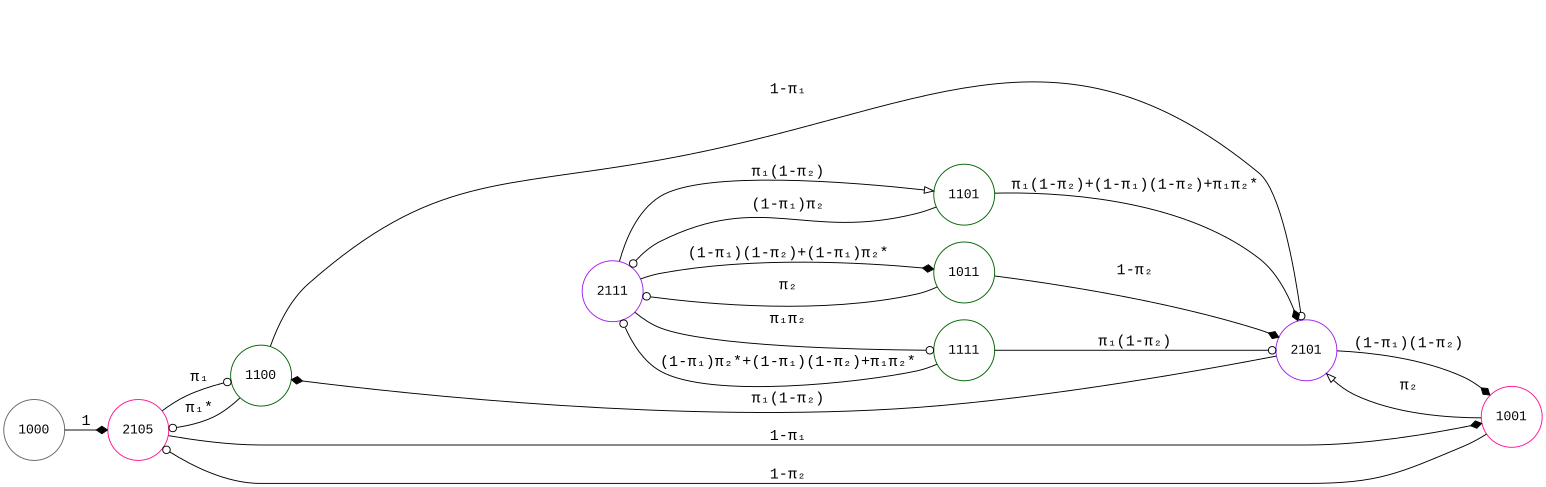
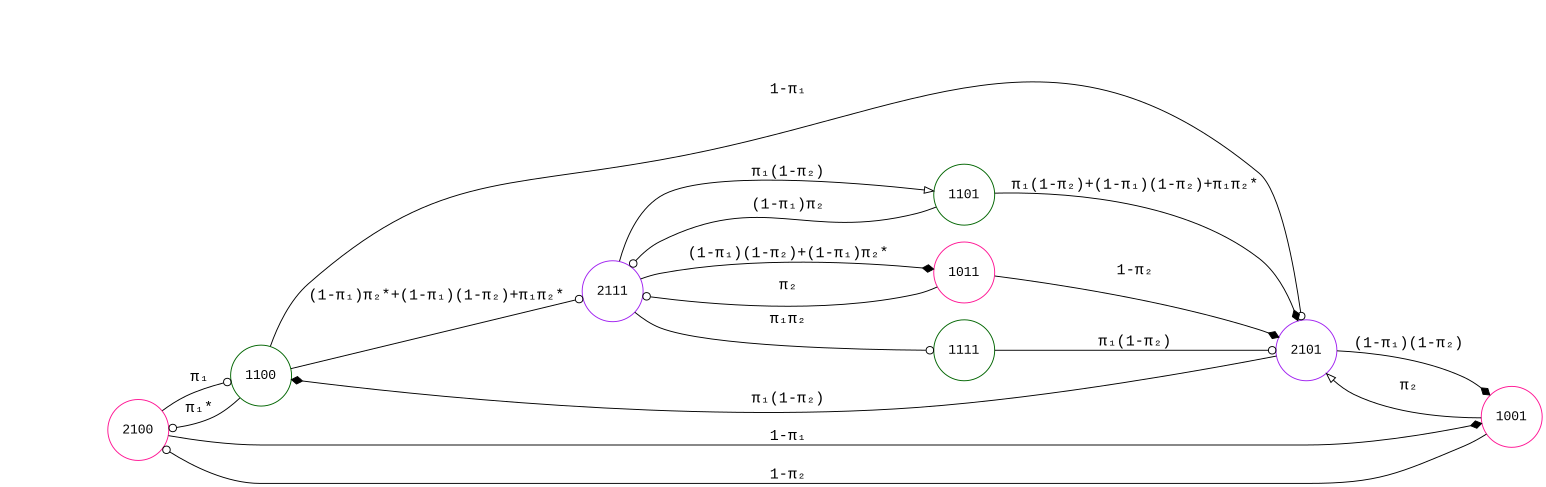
node "1011": color darkgreen -> deeppink
edge "1111" -> "2111": now "1100" -> "2111"
node "1000": removed
node "2105": label "2105" -> "2100"
